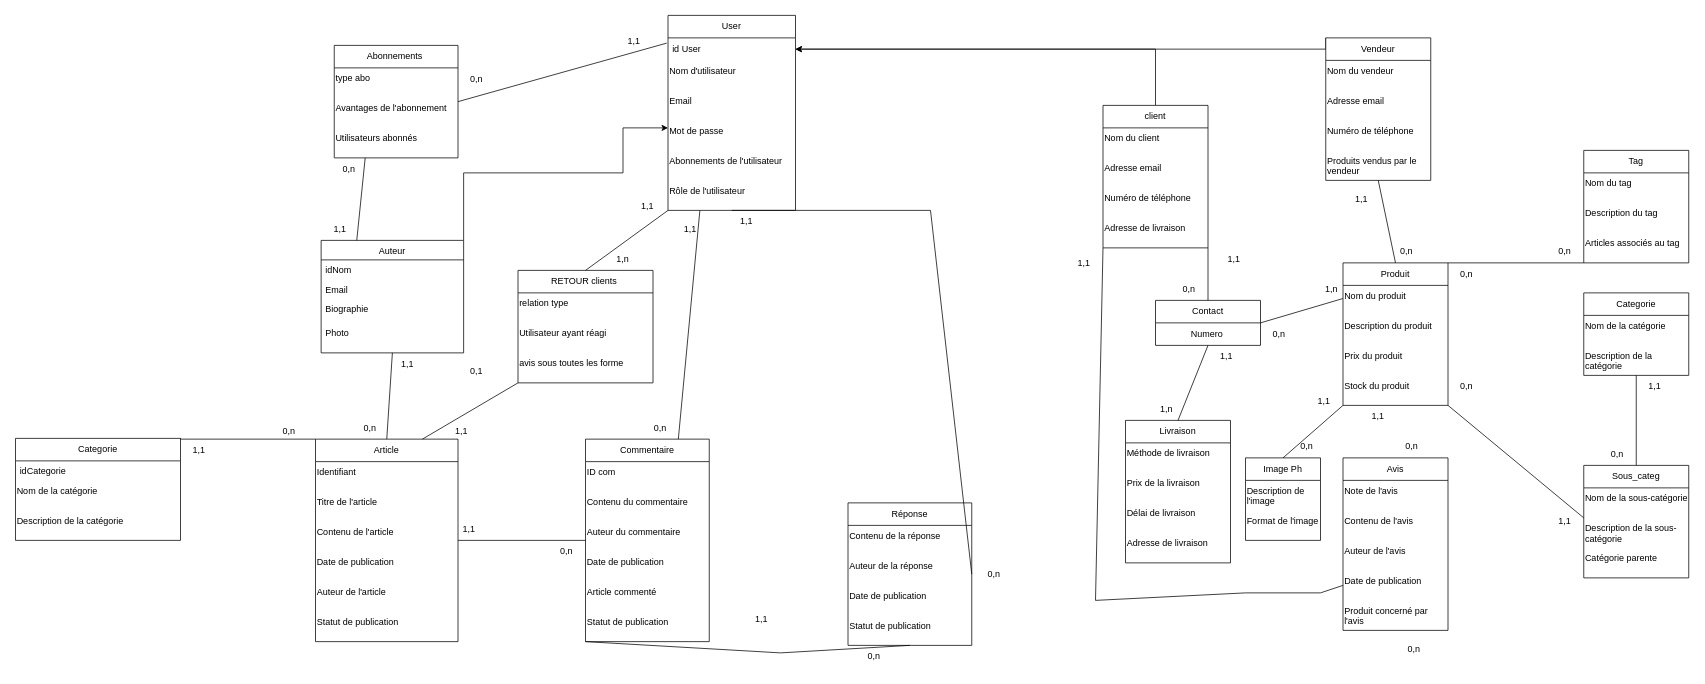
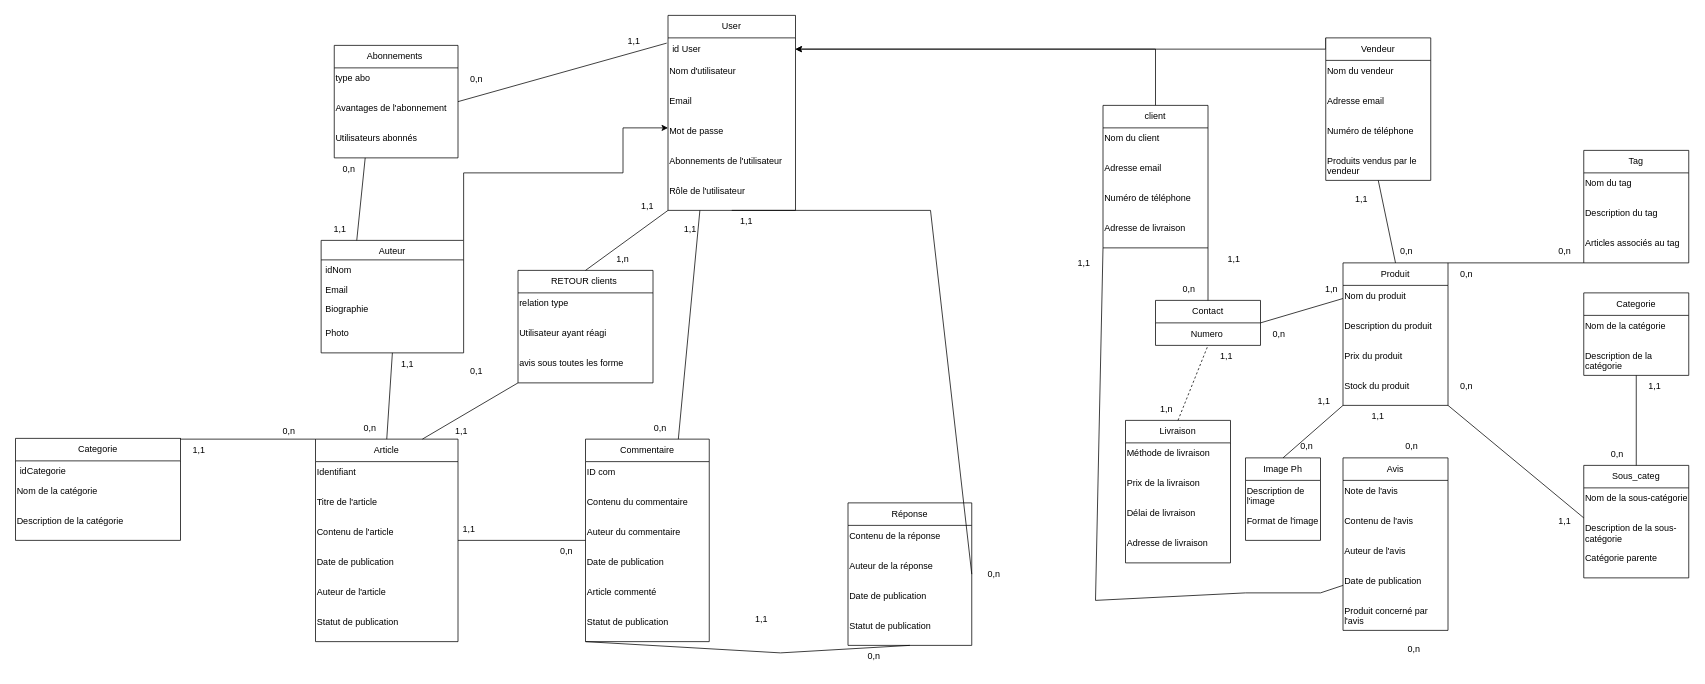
edge "Contact" -- "Livraison": style solid -> dashed
